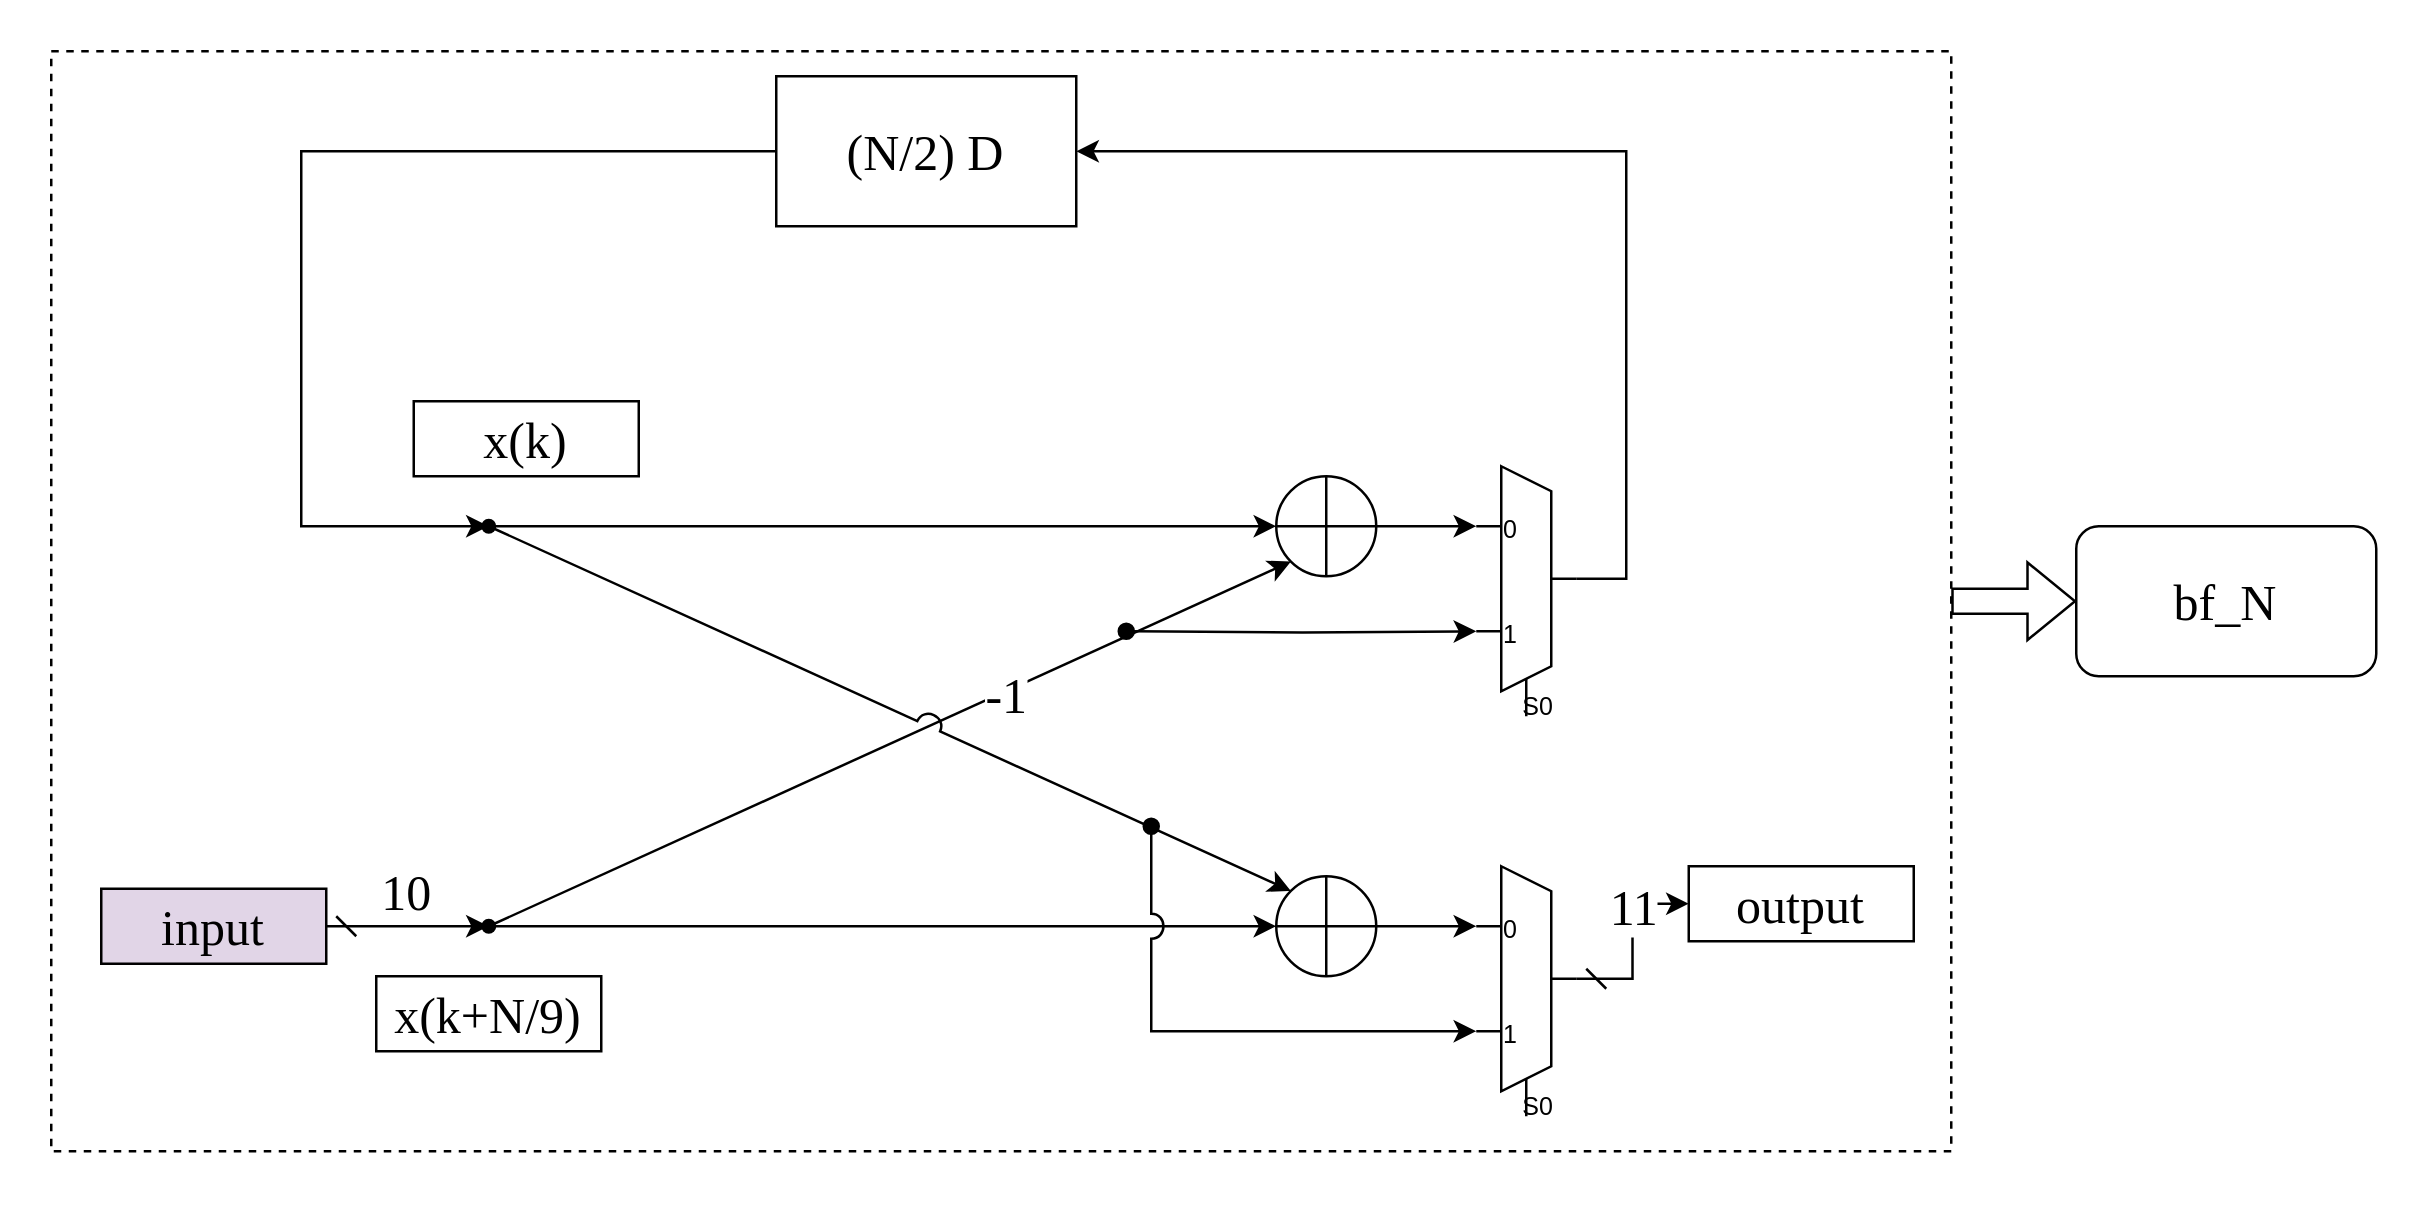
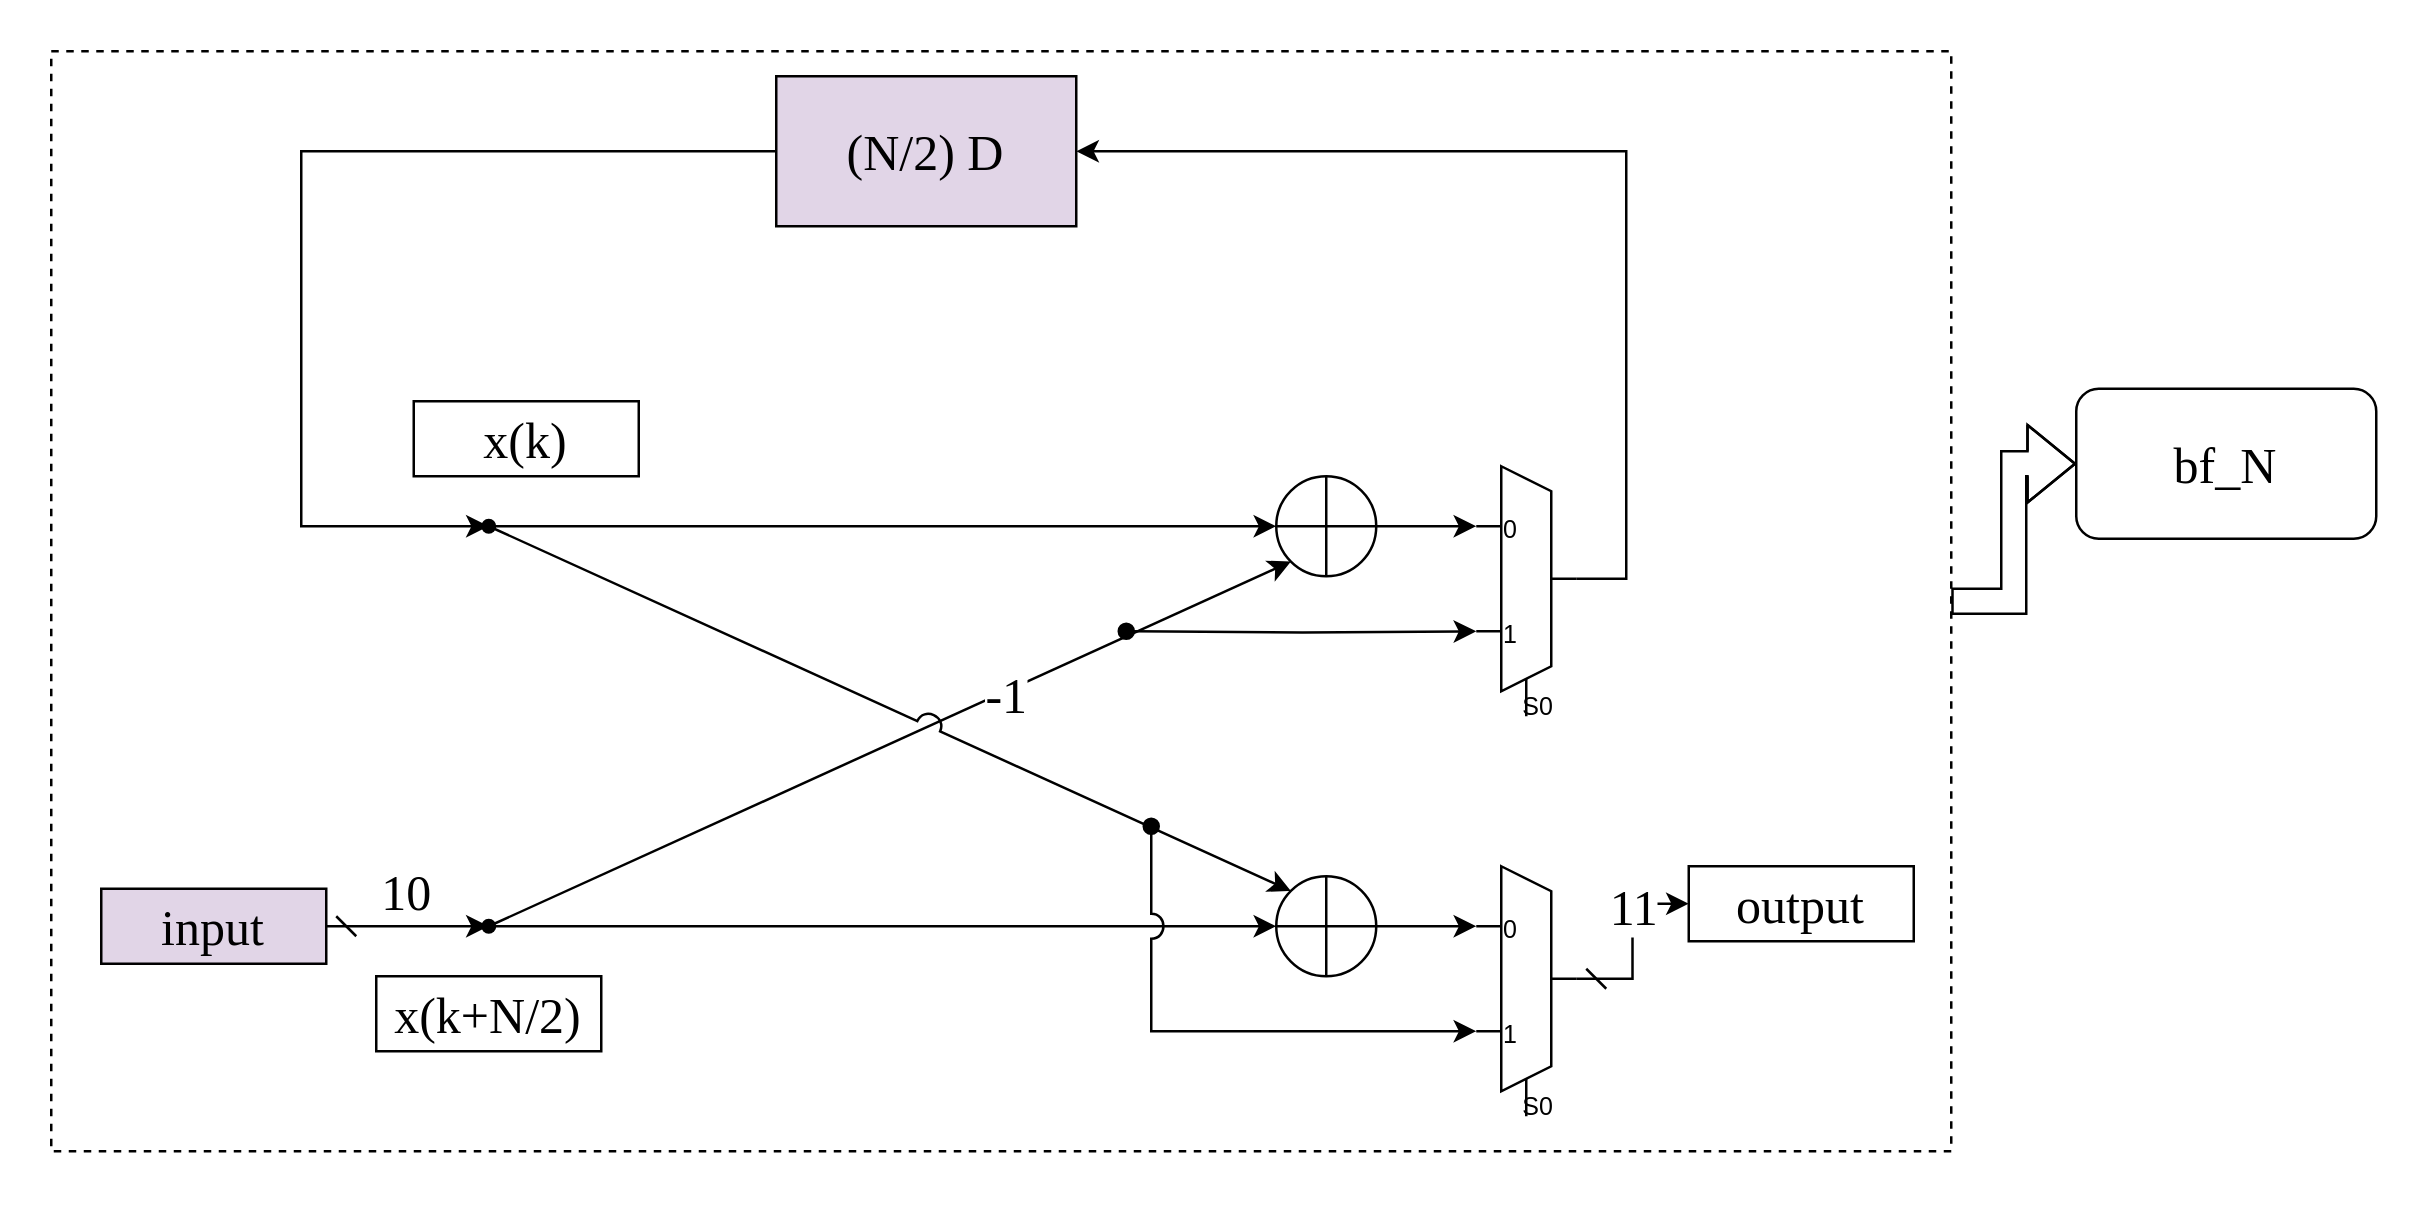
node "(N/2) D": fillcolor #ffffff -> #e1d5e7
node "bf_N": moved (2226, 601) -> (2226, 464)
node "x(k+N/9)": label "x(k+N/9)" -> "x(k+N/2)"
